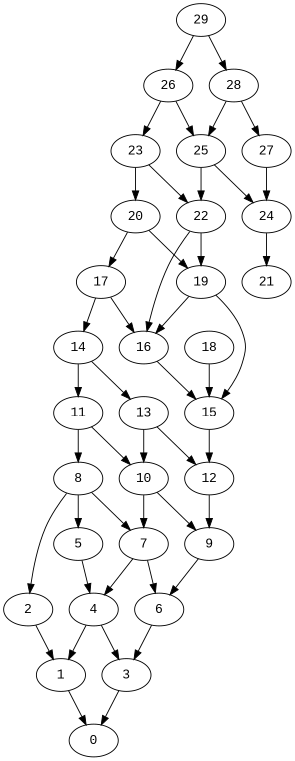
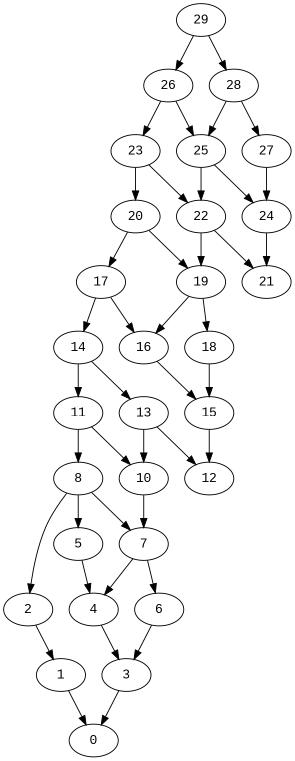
edge "22" -> "16": now "22" -> "21"
edge "19" -> "15": now "19" -> "18"
node "9": removed
edge "4" -> "1": removed
